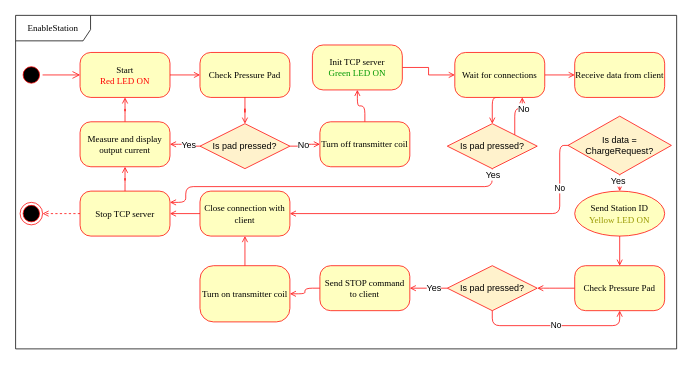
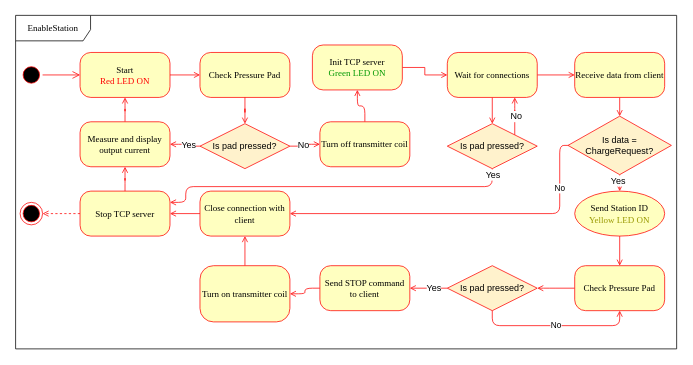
node "Wait for connections": moved (500, 75) -> (492, 75)
edge "Receive data from client" -> "Is data = ChargeRequest?": added
